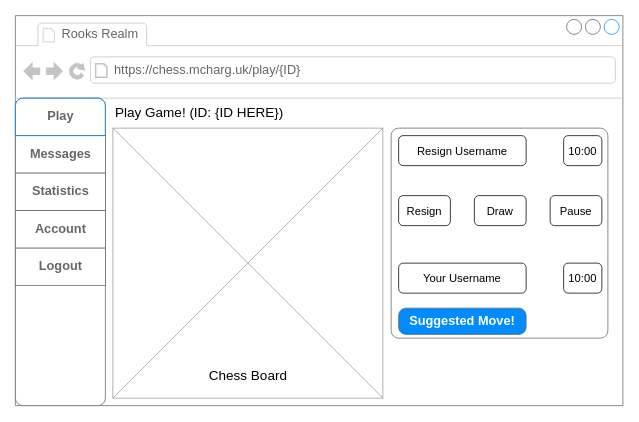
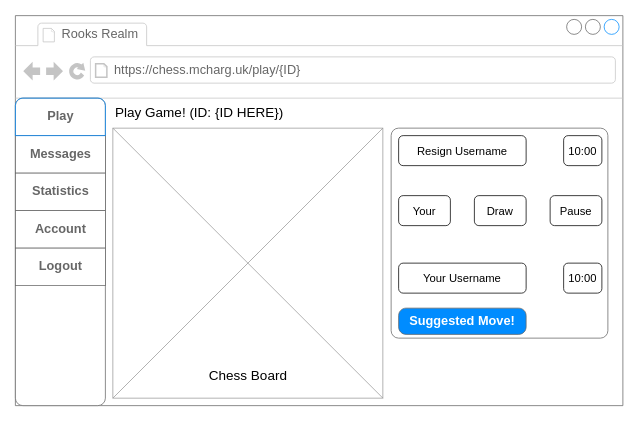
node "Resign": label "Resign" -> "Your"
